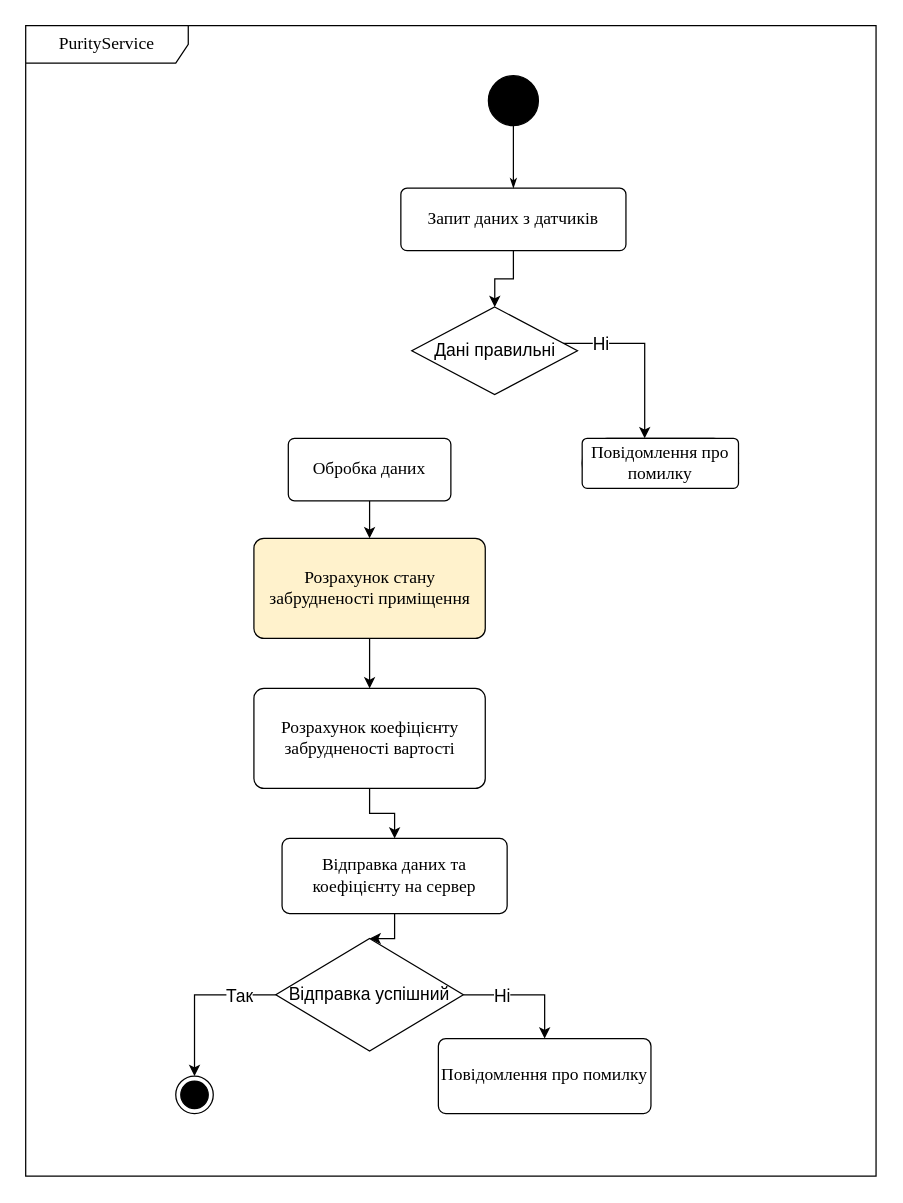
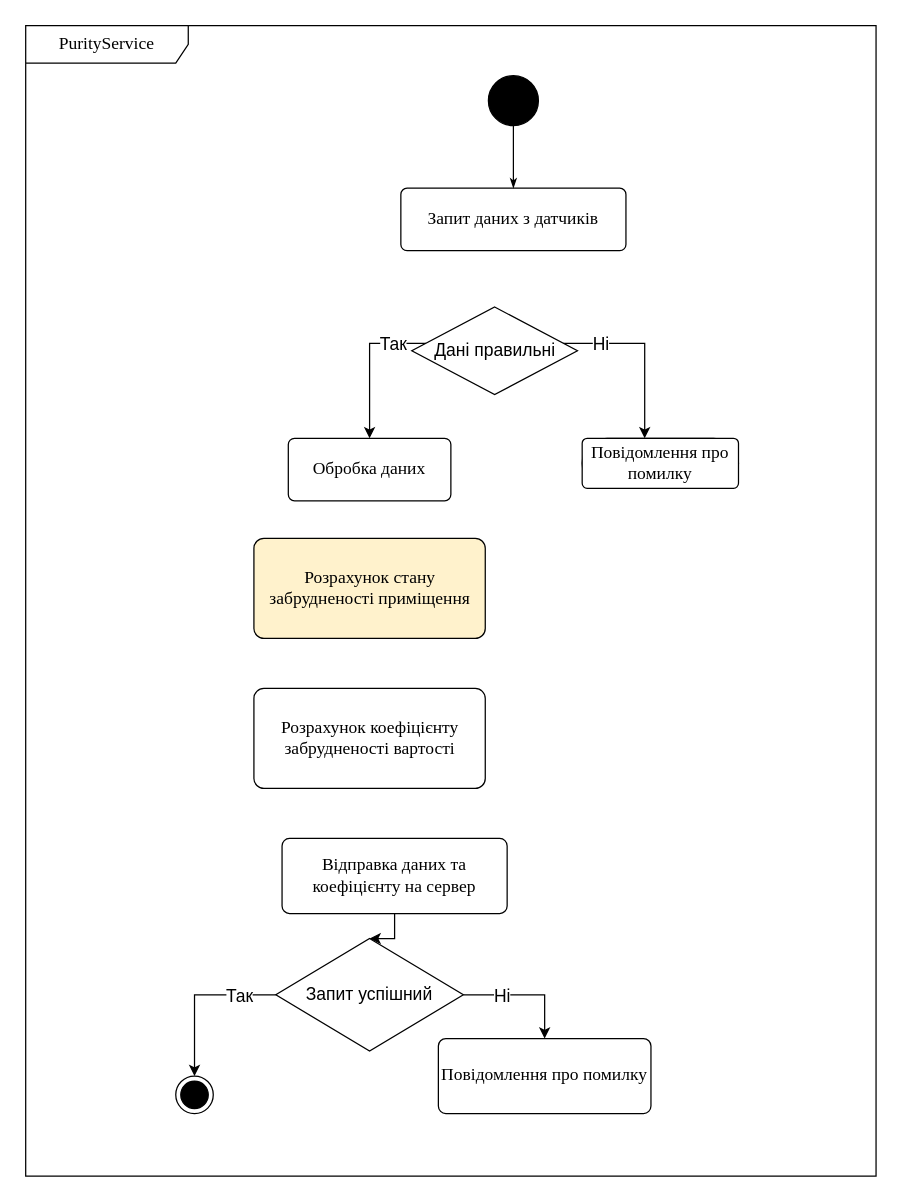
edge "Запит даних з датчиків" -> "Дані правильні": removed
edge "Дані правильні" -> "Обробка даних": added, label "Так"
edge "Обробка даних" -> "Розрахунок стану забрудненості приміщення": removed
edge "Розрахунок стану забрудненості приміщення" -> "Розрахунок коефіцієнту забрудненості вартості": removed
edge "Розрахунок коефіцієнту забрудненості вартості" -> "Відправка даних та коефіцієнту на сервер": removed
node "Відправка успішний": label "Відправка успішний" -> "Запит успішний"
